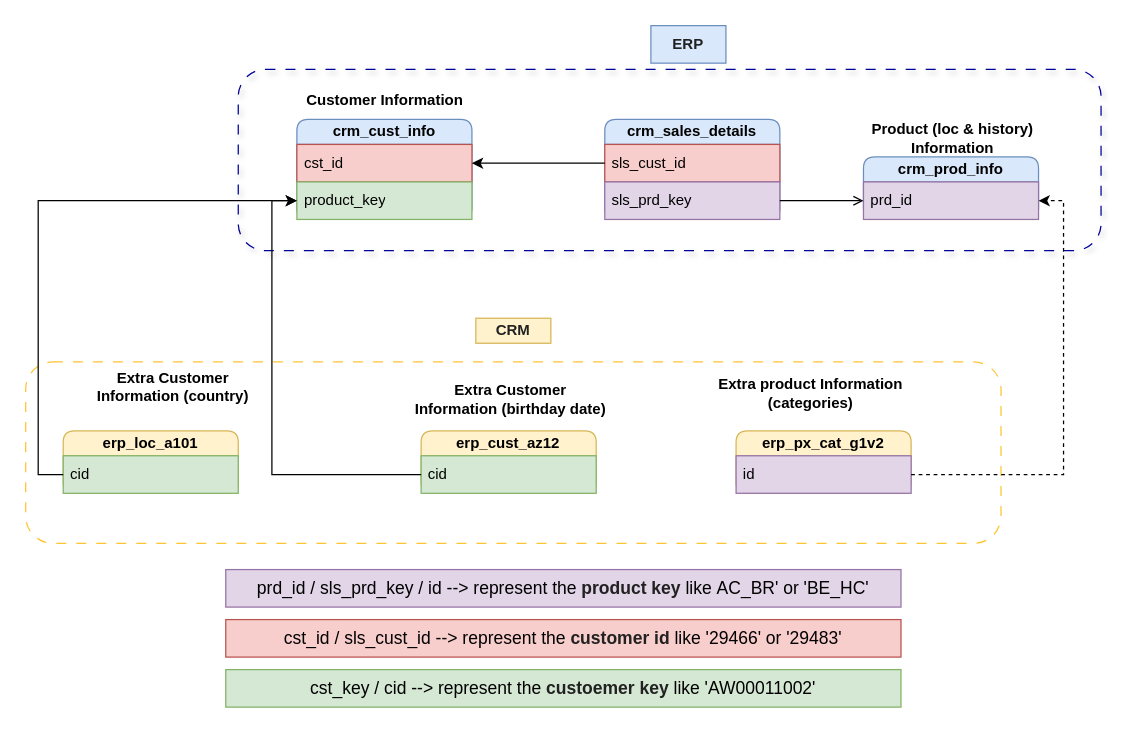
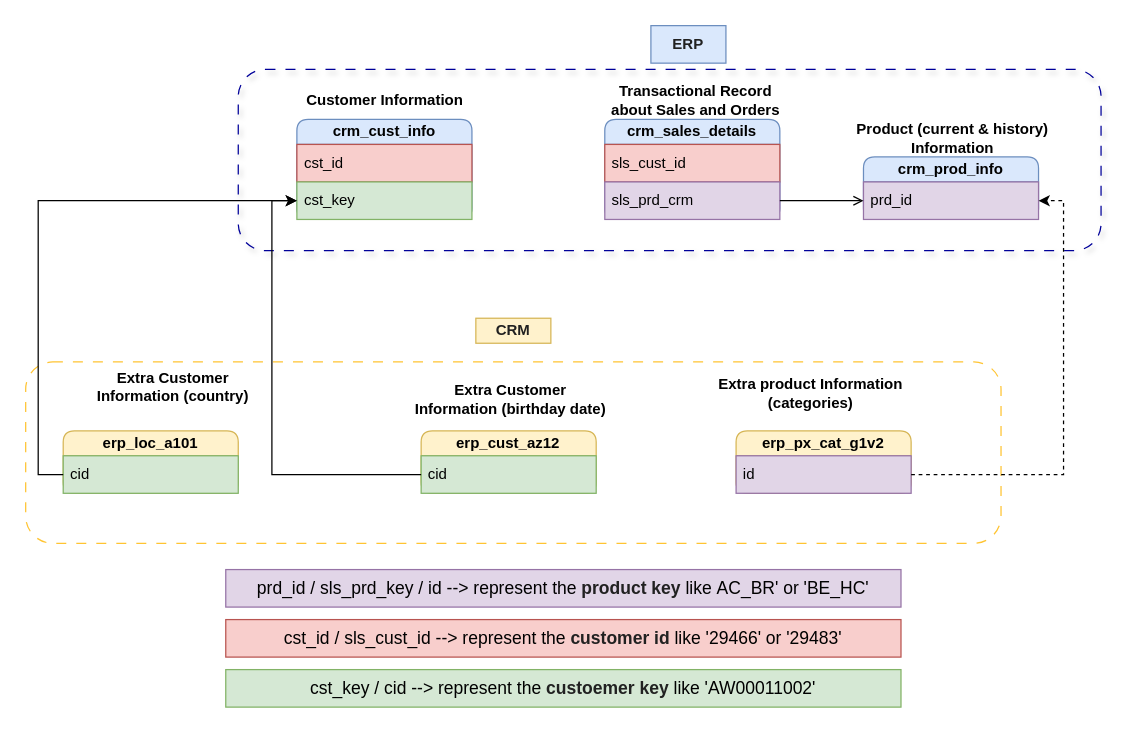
node "Transactional Record about Sales and Orders": added
node "Product (loc & history) Information": label "Product (loc & history) Information" -> "Product (current & history) Information"
edge "sls_cust_id" -> "cst_id": removed
node "product_key": label "product_key" -> "cst_key"
node "sls_prd_key": label "sls_prd_key" -> "sls_prd_crm"
